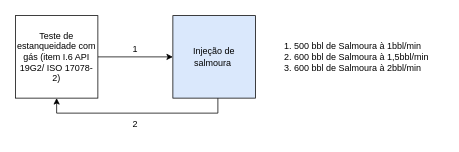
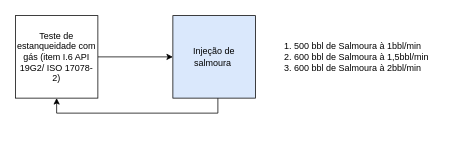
node "1": removed
node "2": removed
